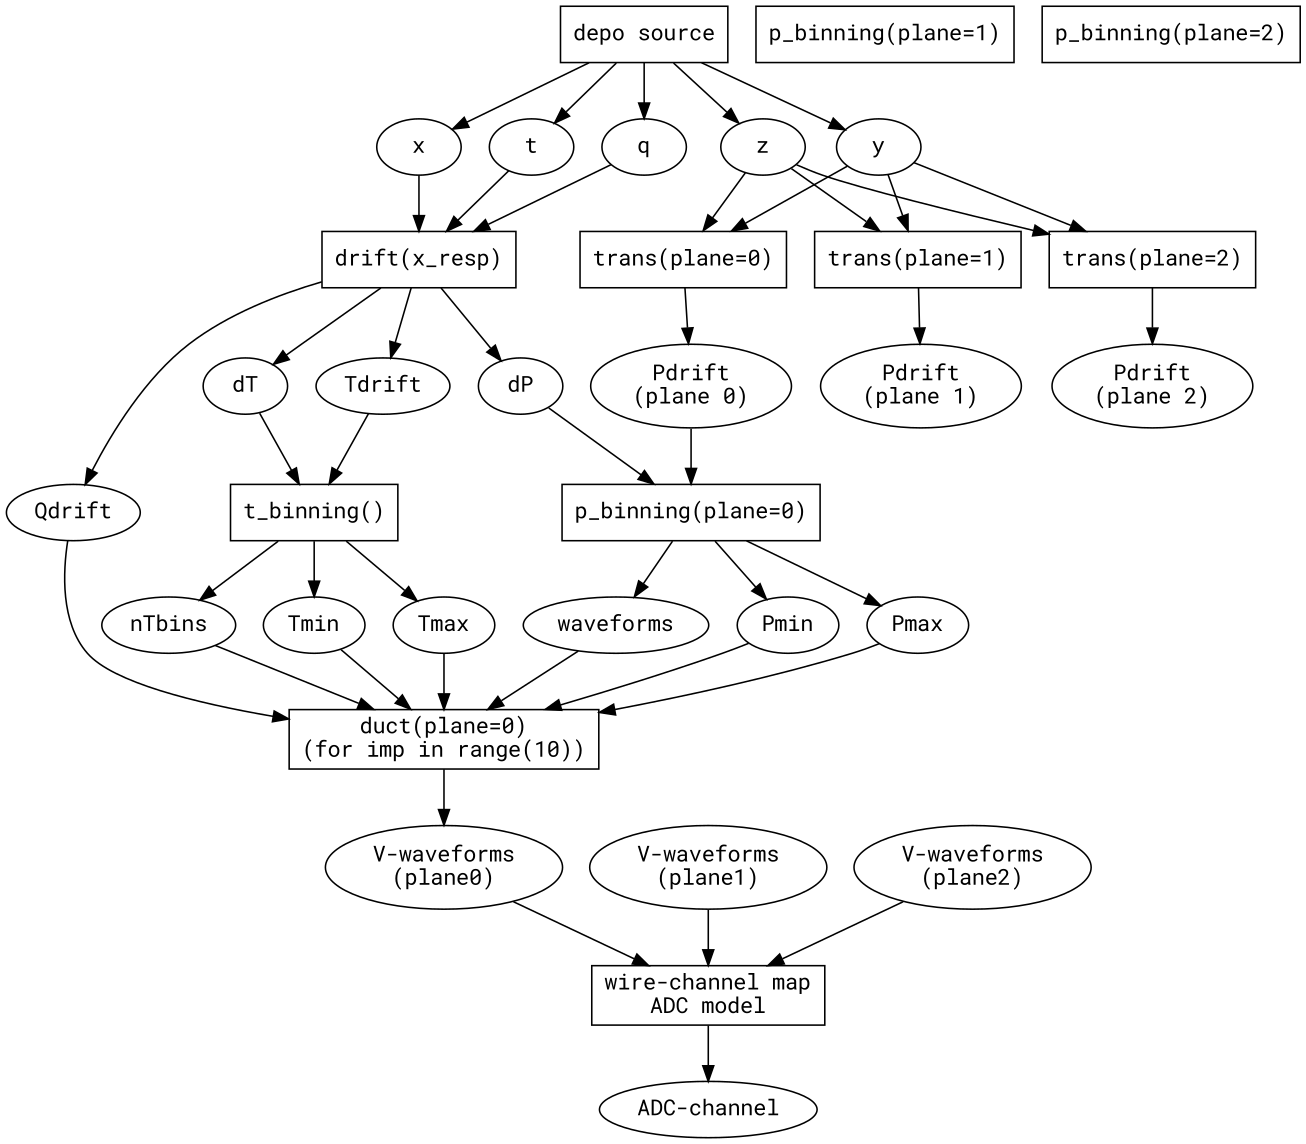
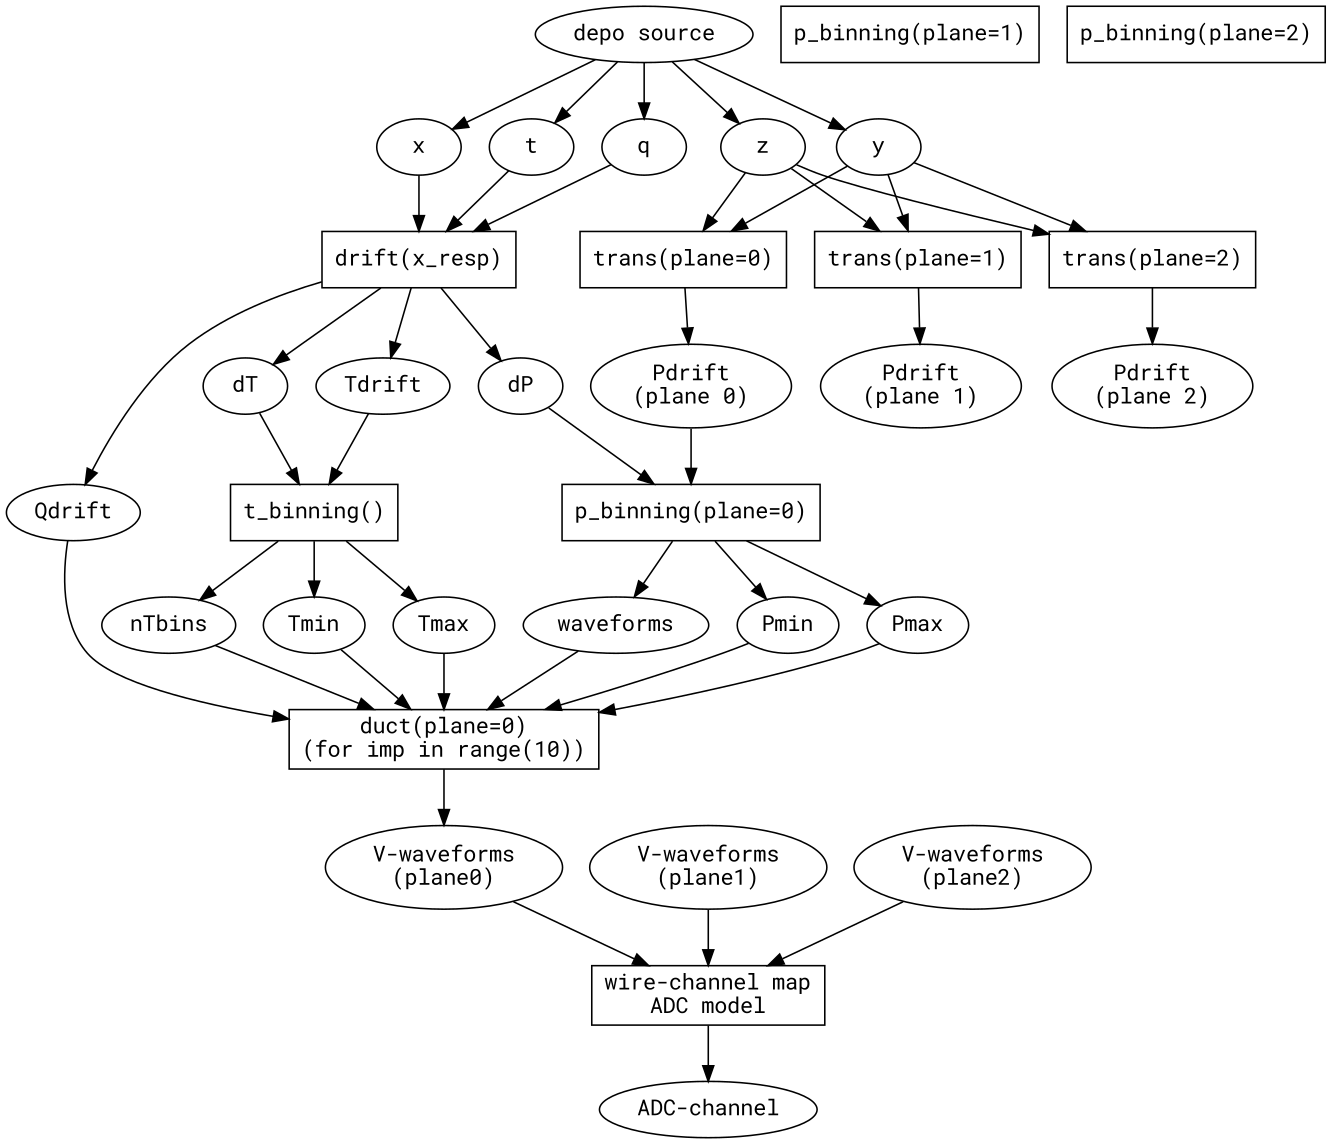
node "depo source": shape box -> ellipse
